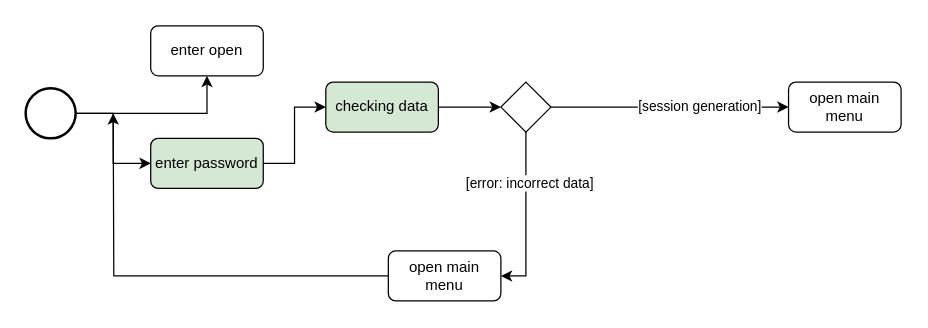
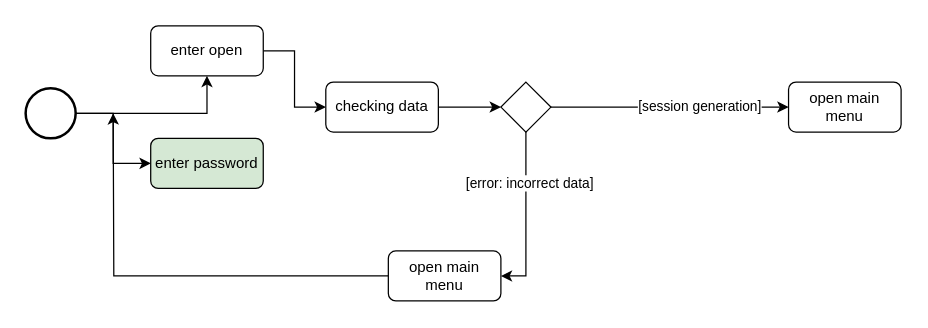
edge "enter open" -> "checking data": added
node "checking data": fillcolor #d5e8d4 -> #ffffff
edge "enter password" -> "checking data": removed
